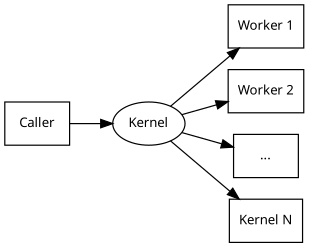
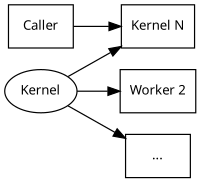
node "Worker 1": removed
edge "Caller" -> "Kernel": now "Caller" -> "Kernel N"
